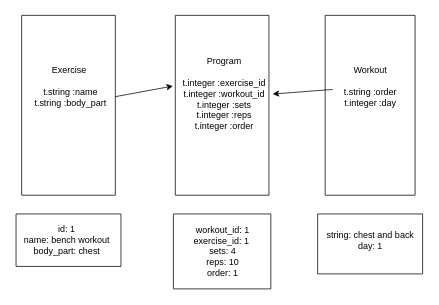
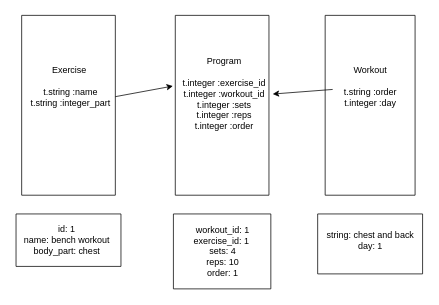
node "Exercise t.string :name t.string :body_part": label "Exercise t.string :name t.string :body_part" -> "Exercise t.string :name t.string :integer_part"
